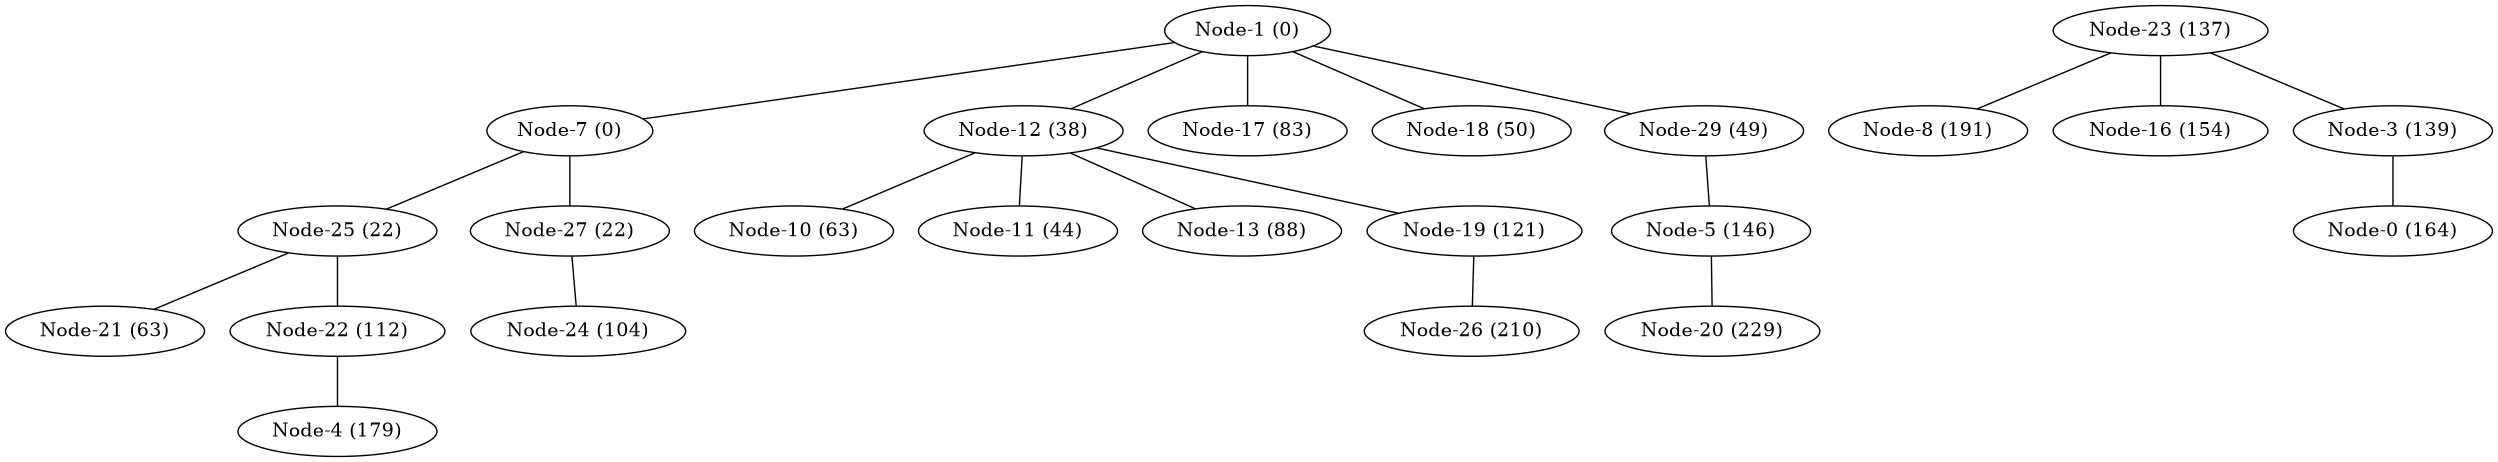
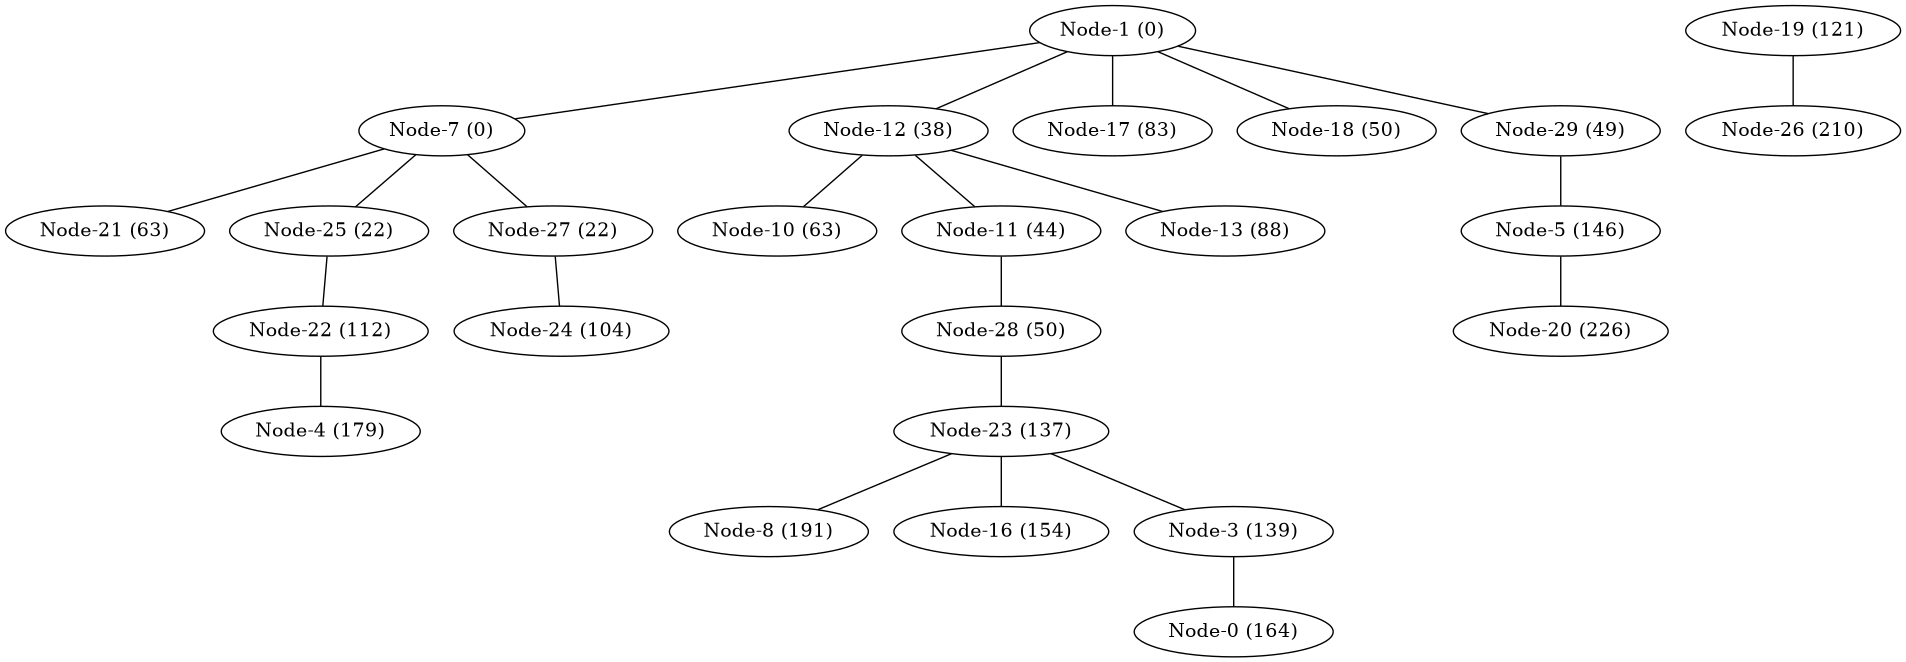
edge "Node-12 (38)" -- "Node-19 (121)": removed
edge "Node-25 (22)" -- "Node-21 (63)": now "Node-7 (0)" -- "Node-21 (63)"
node "Node-28 (50)": added
node "Node-20 (229)": label "Node-20 (229)" -> "Node-20 (226)"
